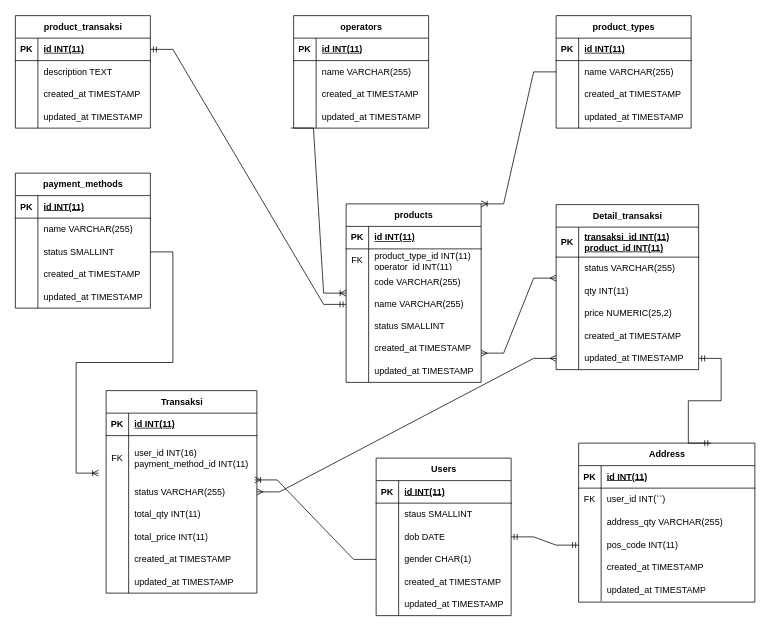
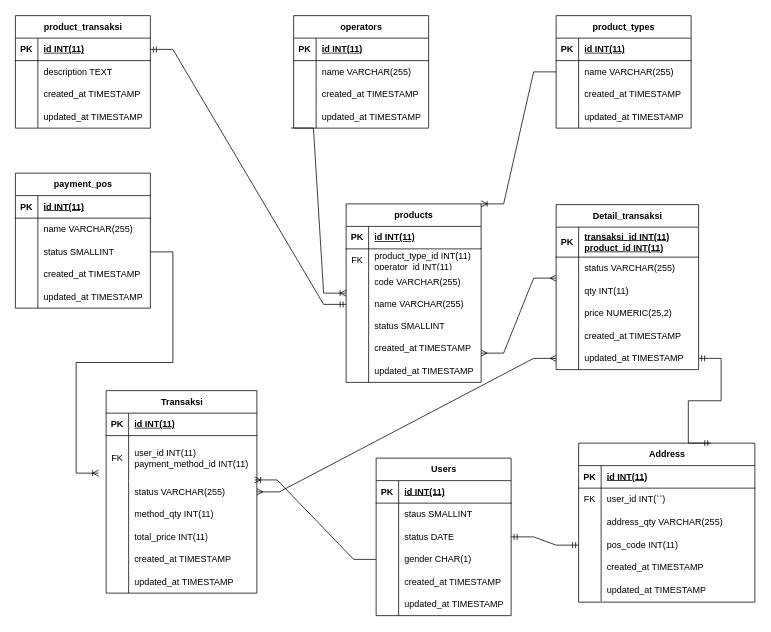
node "payment_methods": label "payment_methods" -> "payment_pos"
node "user_id INT(16) payment_method_id INT(11)": label "user_id INT(16) payment_method_id INT(11)" -> "user_id INT(11) payment_method_id INT(11)"
node "total_qty INT(11)": label "total_qty INT(11)" -> "method_qty INT(11)"
node "dob DATE": label "dob DATE" -> "status DATE"
